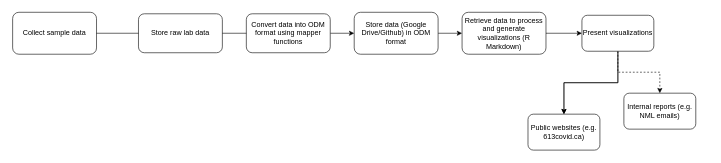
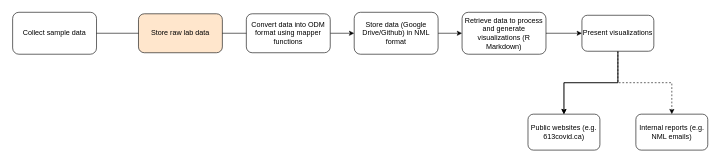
node "Store raw lab data": fillcolor #ffffff -> #ffe6cc
node "Store data (Google Drive/Github) in ODM format": label "Store data (Google Drive/Github) in ODM format" -> "Store data (Google Drive/Github) in NML format"
node "Internal reports (e.g. NML emails)": moved (660, 111) -> (672, 132)
